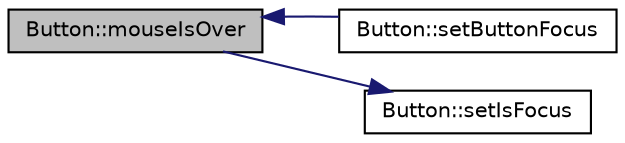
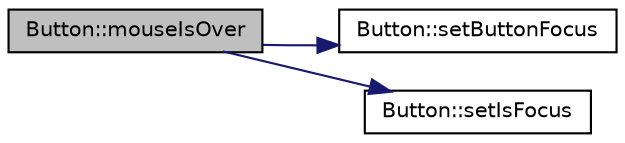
edge "Button::setButtonFocus" -> "Button::mouseIsOver": reversed
